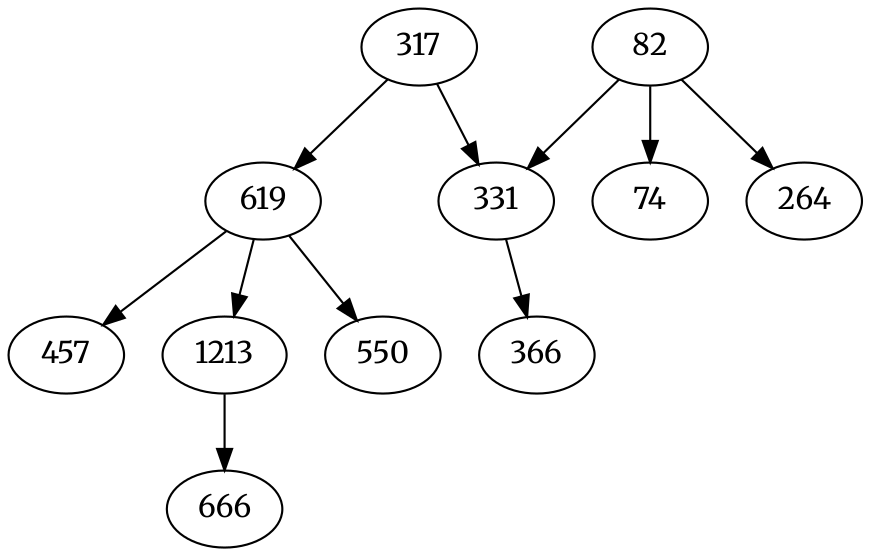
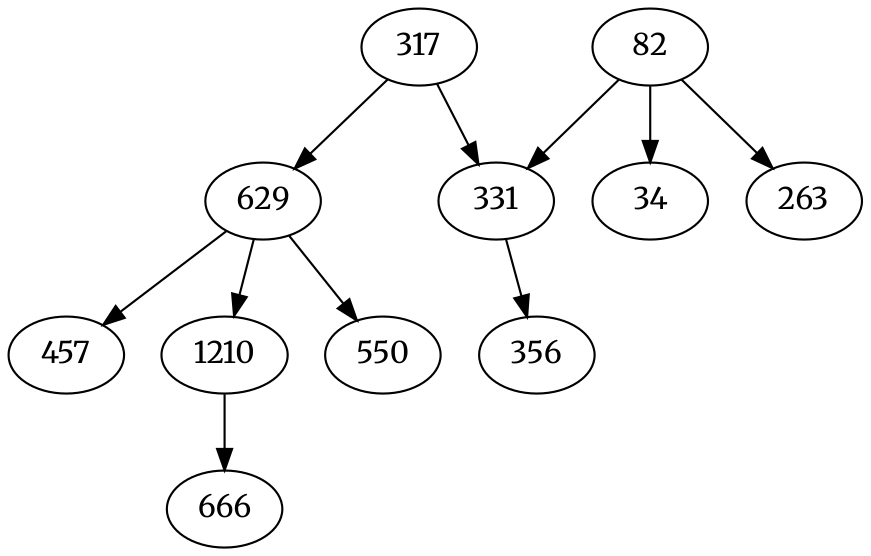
node "619": label "619" -> "629"
node "74": label "74" -> "34"
node "264": label "264" -> "263"
node "1213": label "1213" -> "1210"
node "366": label "366" -> "356"
